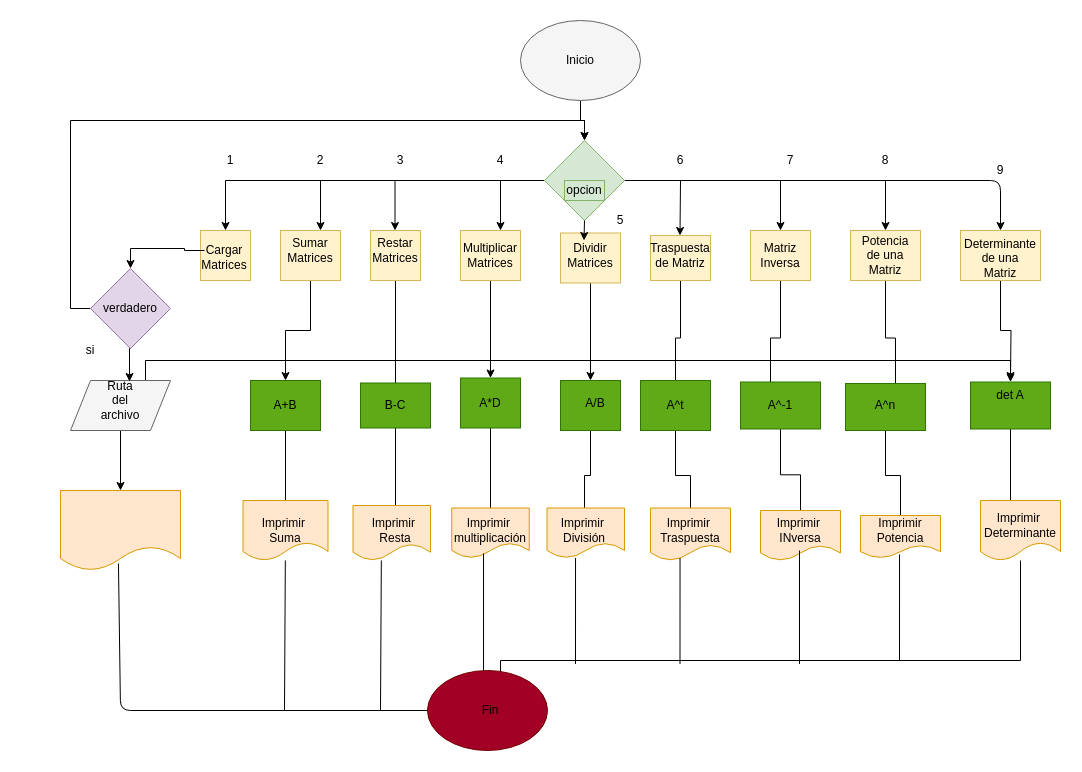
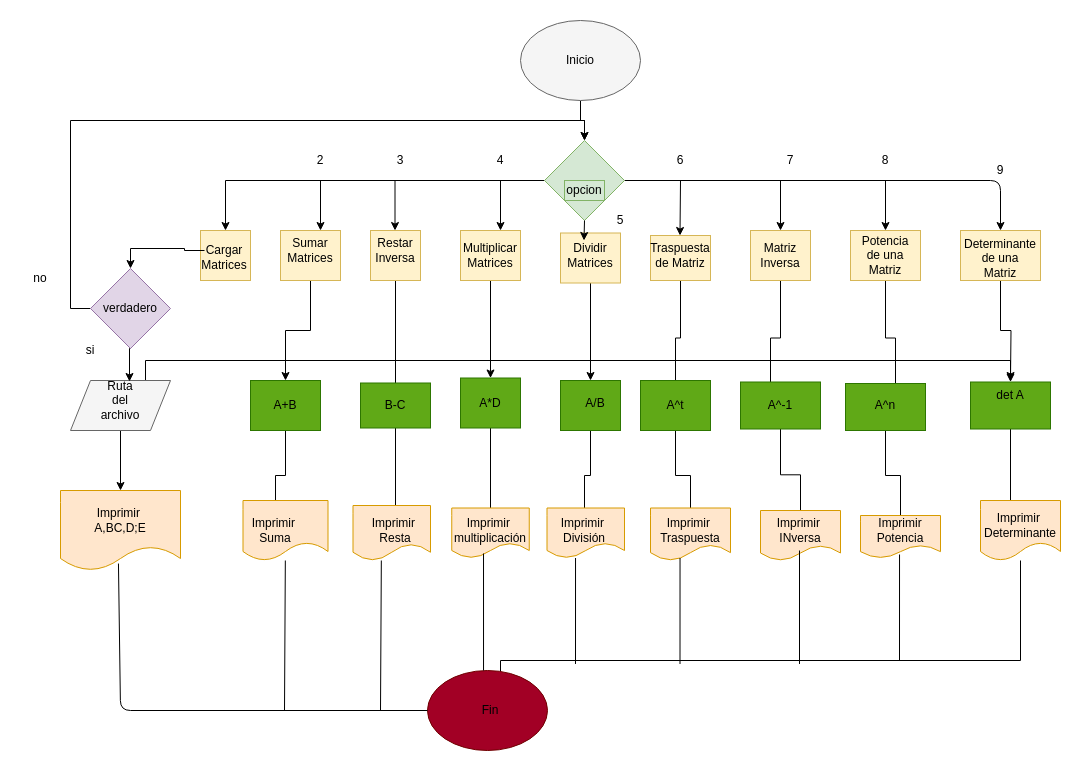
node "1": removed
node "Restar Matrices": label "Restar Matrices" -> "Restar Inversa"
node "no": added
node "Imprimir A,BC,D;E": added
node "Imprimir Suma": moved (286, 531) -> (276, 531)
